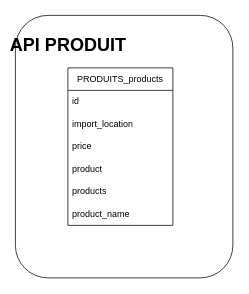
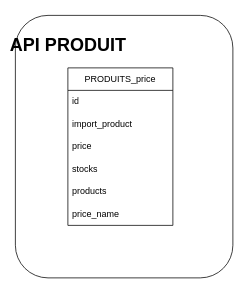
node "PRODUITS_products": label "PRODUITS_products" -> "PRODUITS_price"
node "import_location": label "import_location" -> "import_product"
node "product": label "product" -> "stocks"
node "product_name": label "product_name" -> "price_name"
